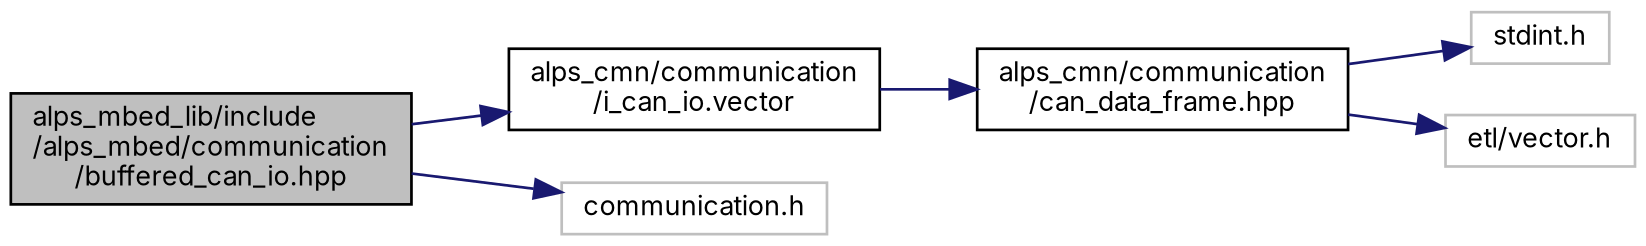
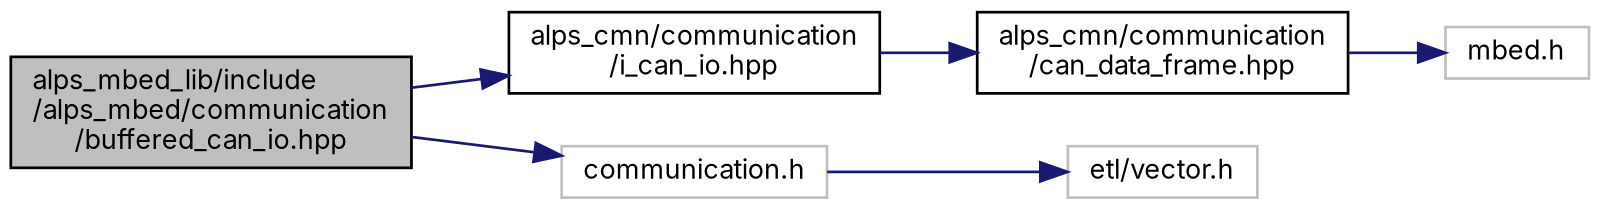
node "stdint.h": label "stdint.h" -> "mbed.h"
node "alps_cmn/communication /i_can_io.vector": label "alps_cmn/communication /i_can_io.vector" -> "alps_cmn/communication /i_can_io.hpp"
edge "alps_cmn/communication /can_data_frame.hpp" -> "etl/vector.h": now "communication.h" -> "etl/vector.h"
